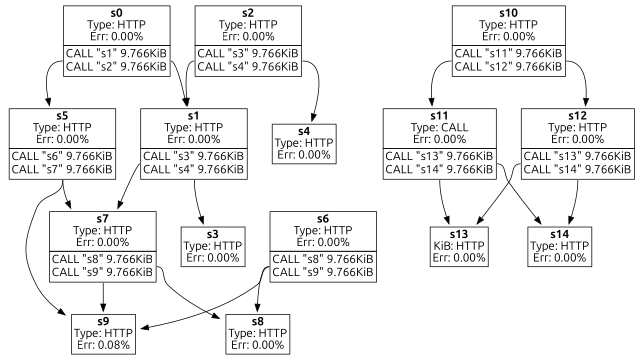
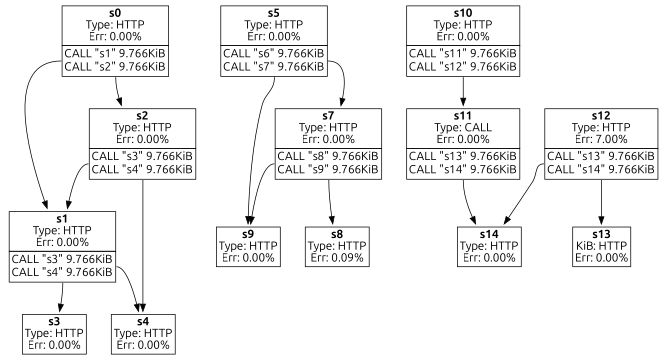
edge "s0" -> "s5": now "s0" -> "s2"
edge "s10" -> "s12": removed
node "s12": text "Err: 0.00%" -> "Err: 7.00%"
edge "s1" -> "s7": now "s1" -> "s4"
edge "s11" -> "s13": removed
node "s6": removed
node "s9": text "Err: 0.08%" -> "Err: 0.00%"
node "s8": text "Err: 0.00%" -> "Err: 0.09%"
